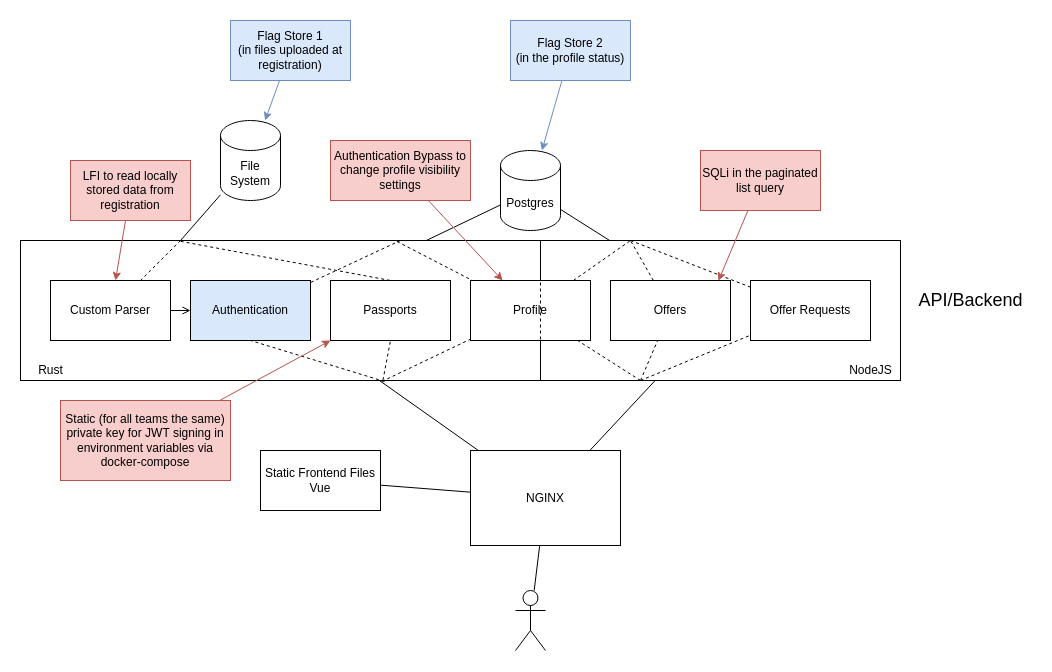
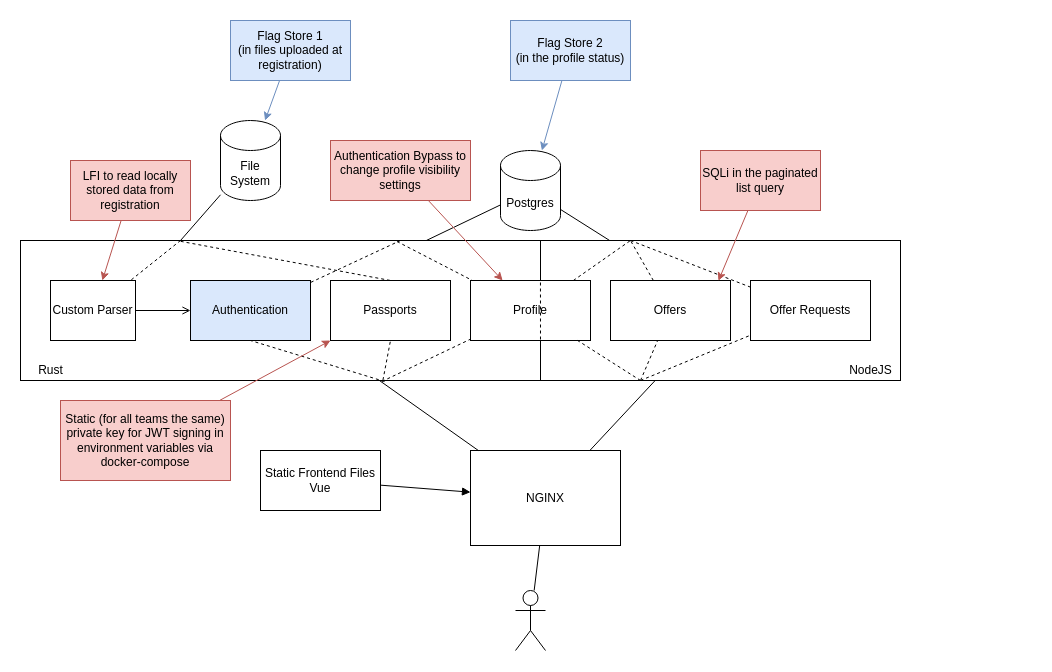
node "API/Backend": removed
node "Custom Parser": size 120x60 -> 85x60
edge "Static Frontend FilesVue" -- "NGINX": arrowhead none -> block
